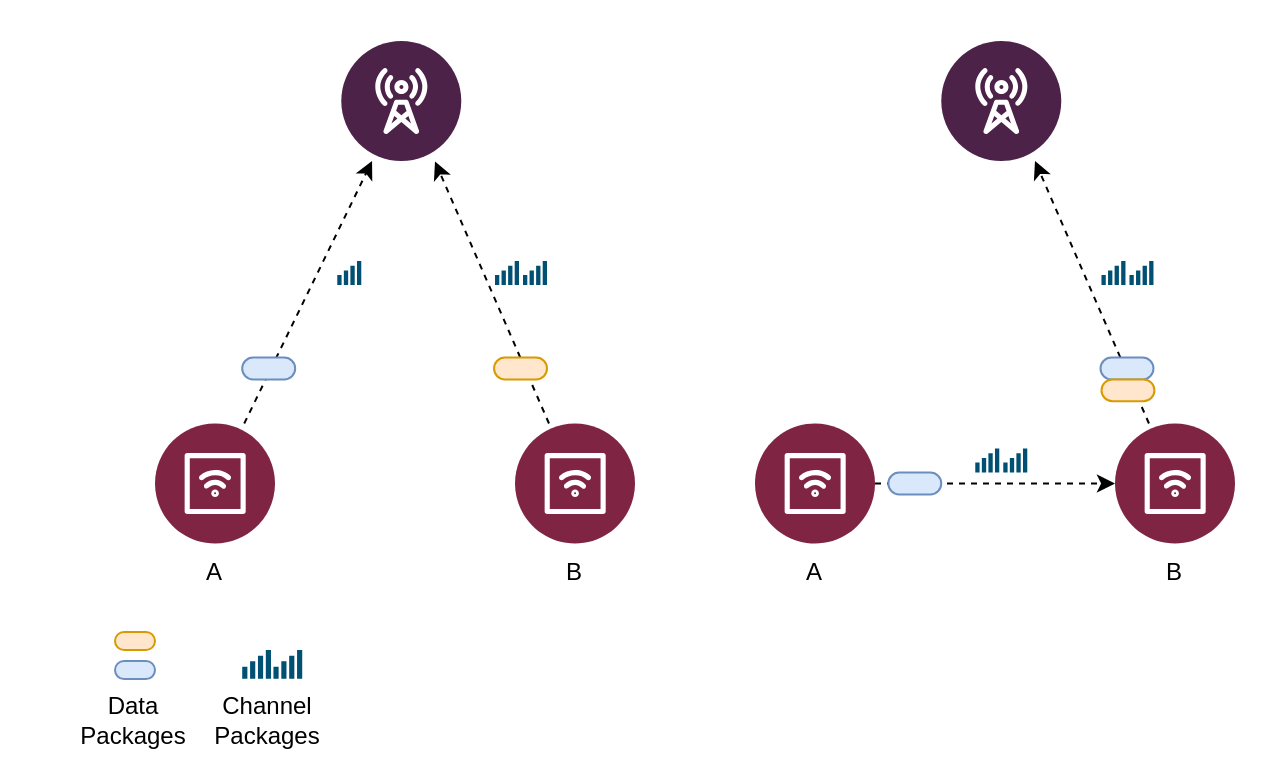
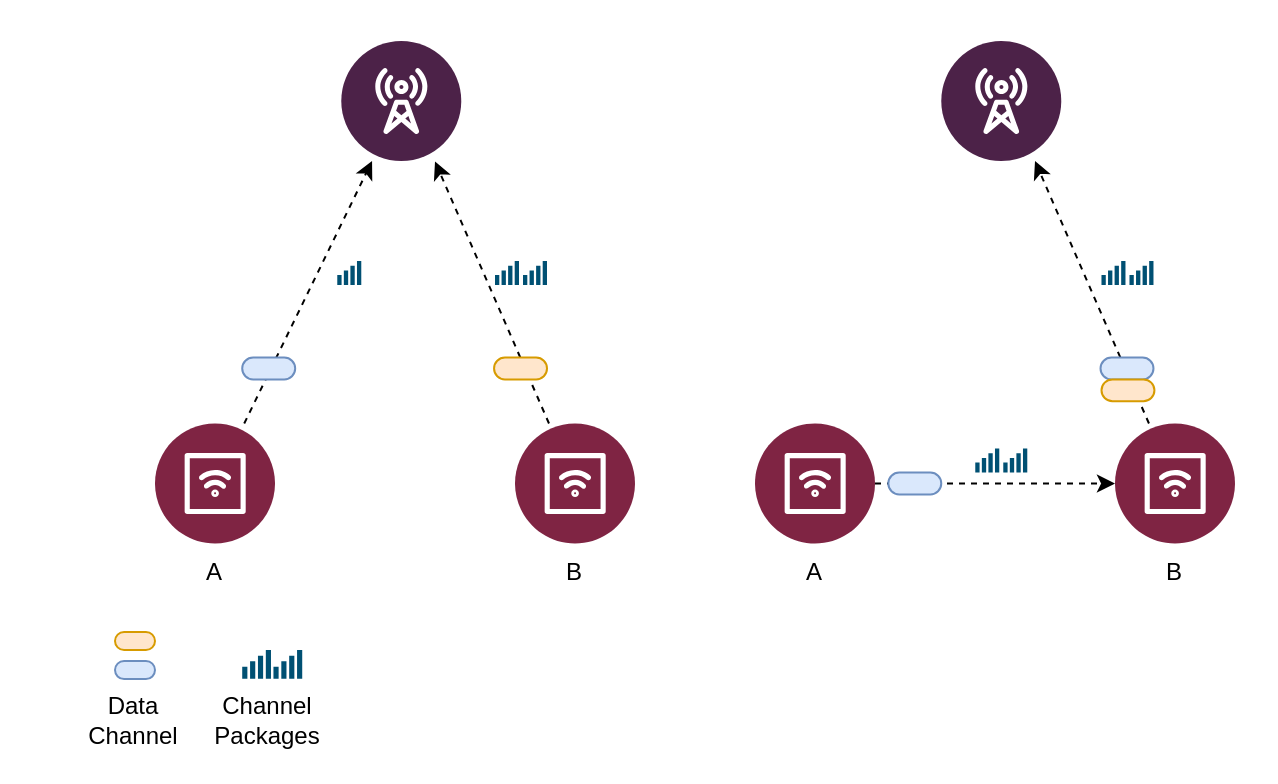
node "Data Packages": label "Data Packages" -> "Data Channel"
